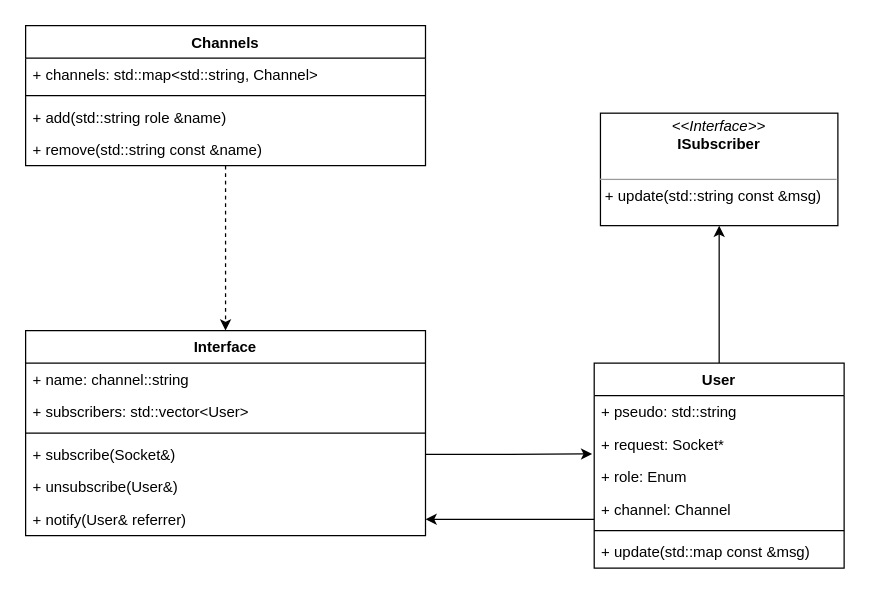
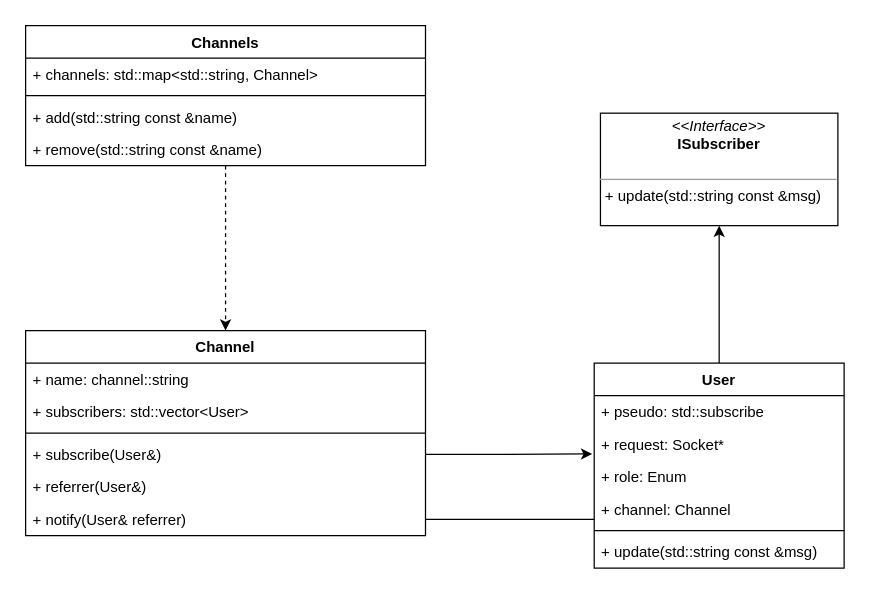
node "+ add(std::string role &name)": label "+ add(std::string role &name)" -> "+ add(std::string const &name)"
node "Interface": label "Interface" -> "Channel"
node "+ pseudo: std::string": label "+ pseudo: std::string" -> "+ pseudo: std::subscribe"
node "+ subscribe(Socket&)": label "+ subscribe(Socket&)" -> "+ subscribe(User&)"
node "+ unsubscribe(User&)": label "+ unsubscribe(User&)" -> "+ referrer(User&)"
edge "+ channel: Channel" -> "+ notify(User& referrer)": arrowhead classic -> none
node "+ update(std::map const &msg)": label "+ update(std::map const &msg)" -> "+ update(std::string const &msg)"
